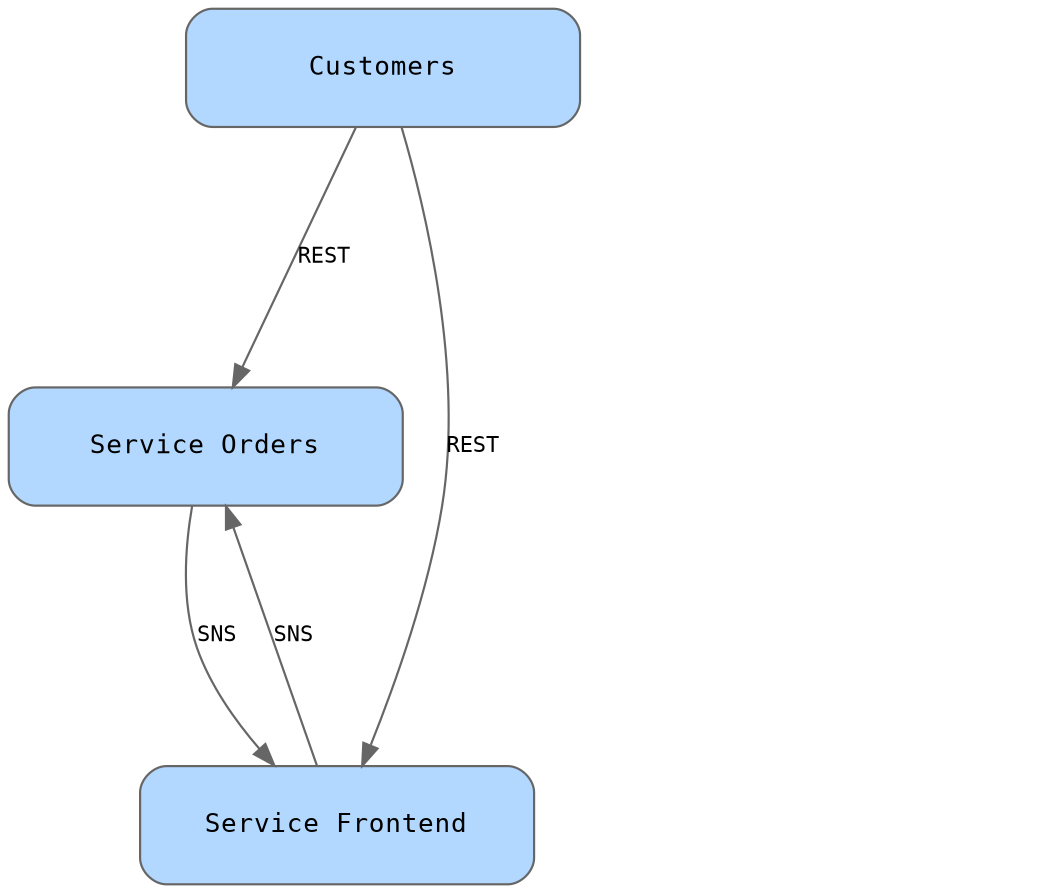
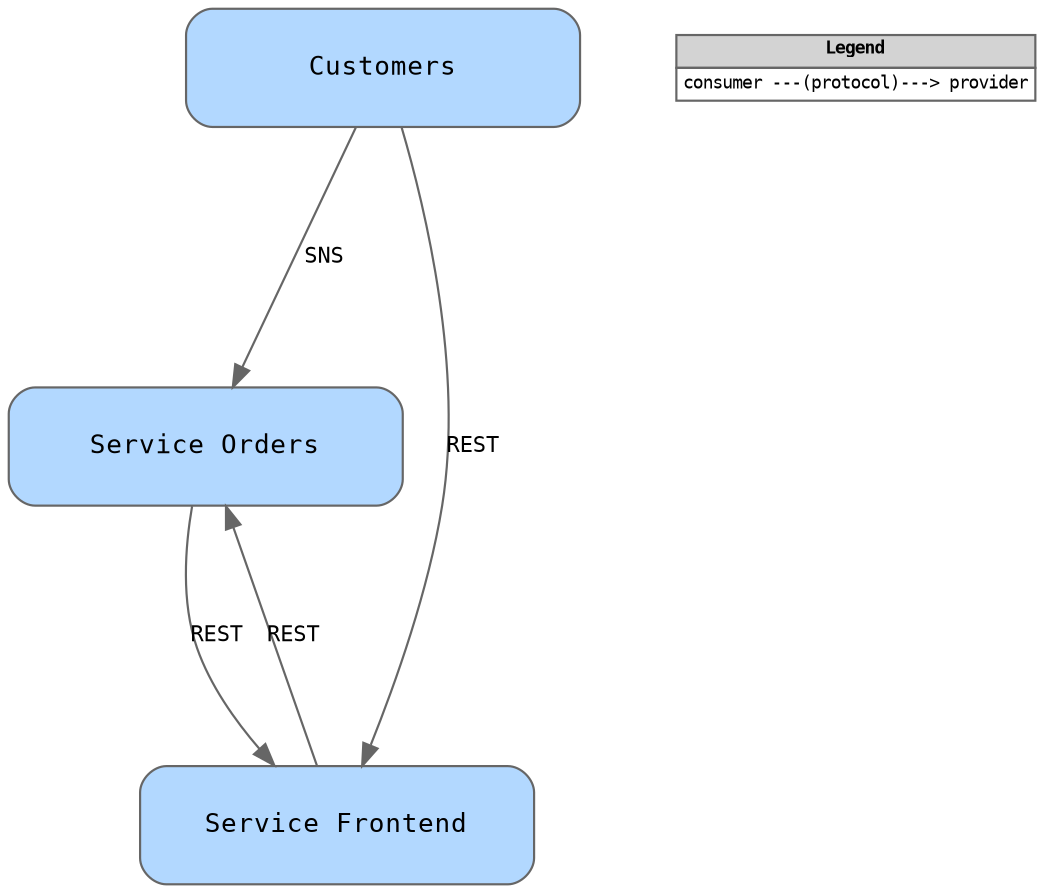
node "Legend": added
edge "Customers" -> "Service Orders": label "REST" -> "SNS"
edge "Service Orders" -> "Service Frontend": label "SNS" -> "REST"
edge "Service Frontend" -> "Service Orders": label "SNS" -> "REST"
